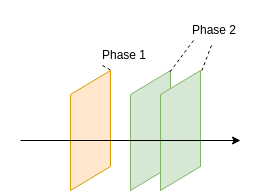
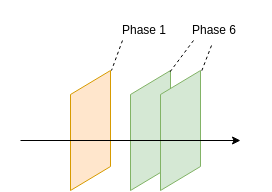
node "Phase 2": label "Phase 2" -> "Phase 6"
node "Phase 1": moved (131, 56) -> (151, 31)
